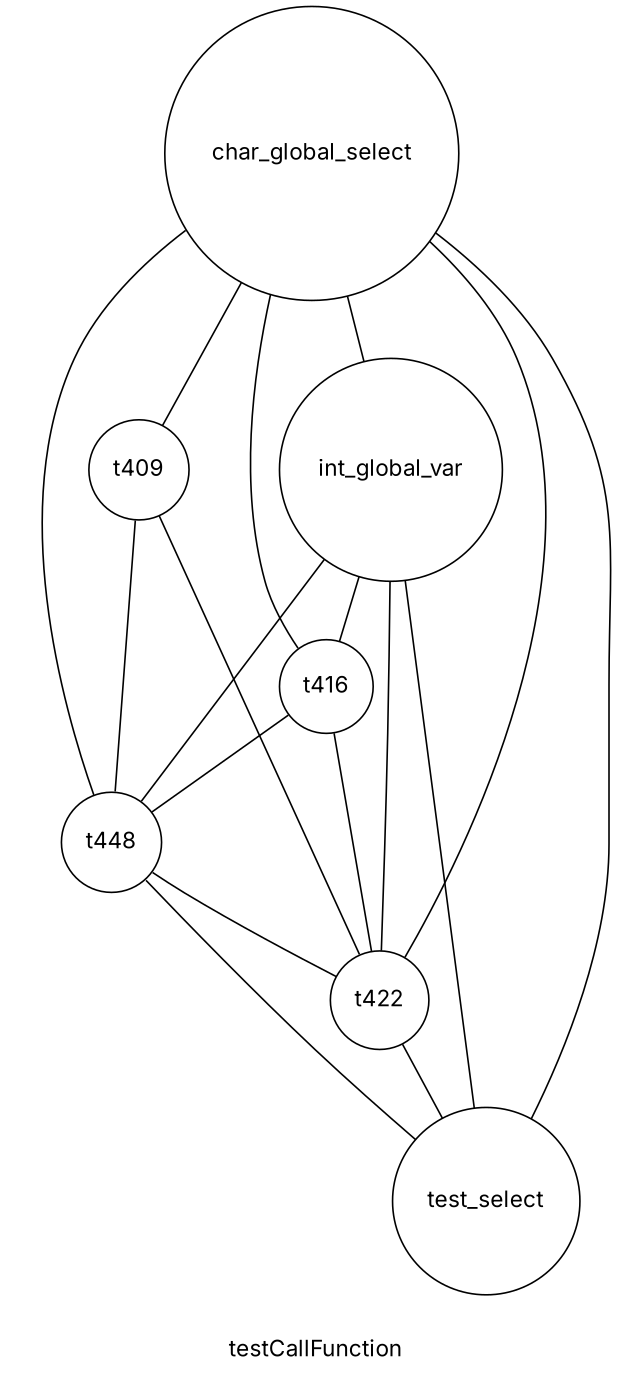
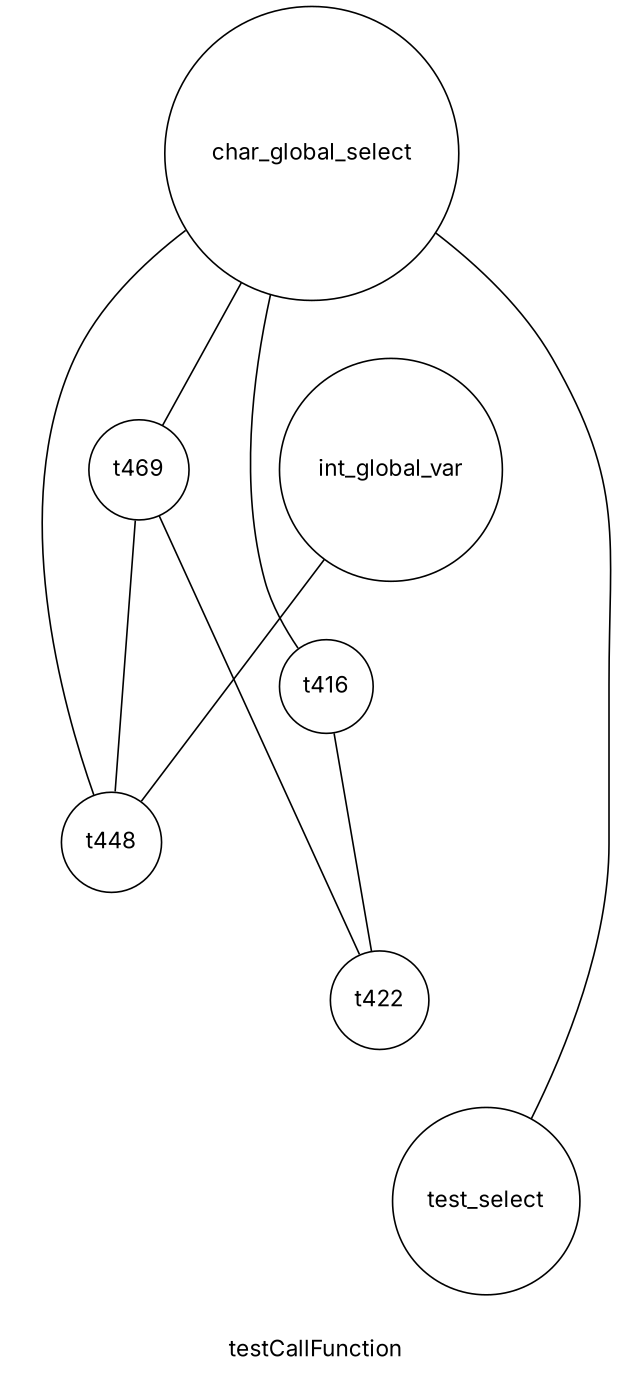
edge "char_global_select" -- "int_global_var": removed
node "t409": label "t409" -> "t469"
edge "char_global_select" -- "t422": removed
edge "int_global_var" -- "t416": removed
edge "t416" -- "t448": removed
edge "int_global_var" -- "t422": removed
edge "int_global_var" -- "test_select": removed
edge "t448" -- "t422": removed
edge "t448" -- "test_select": removed
edge "t422" -- "test_select": removed
